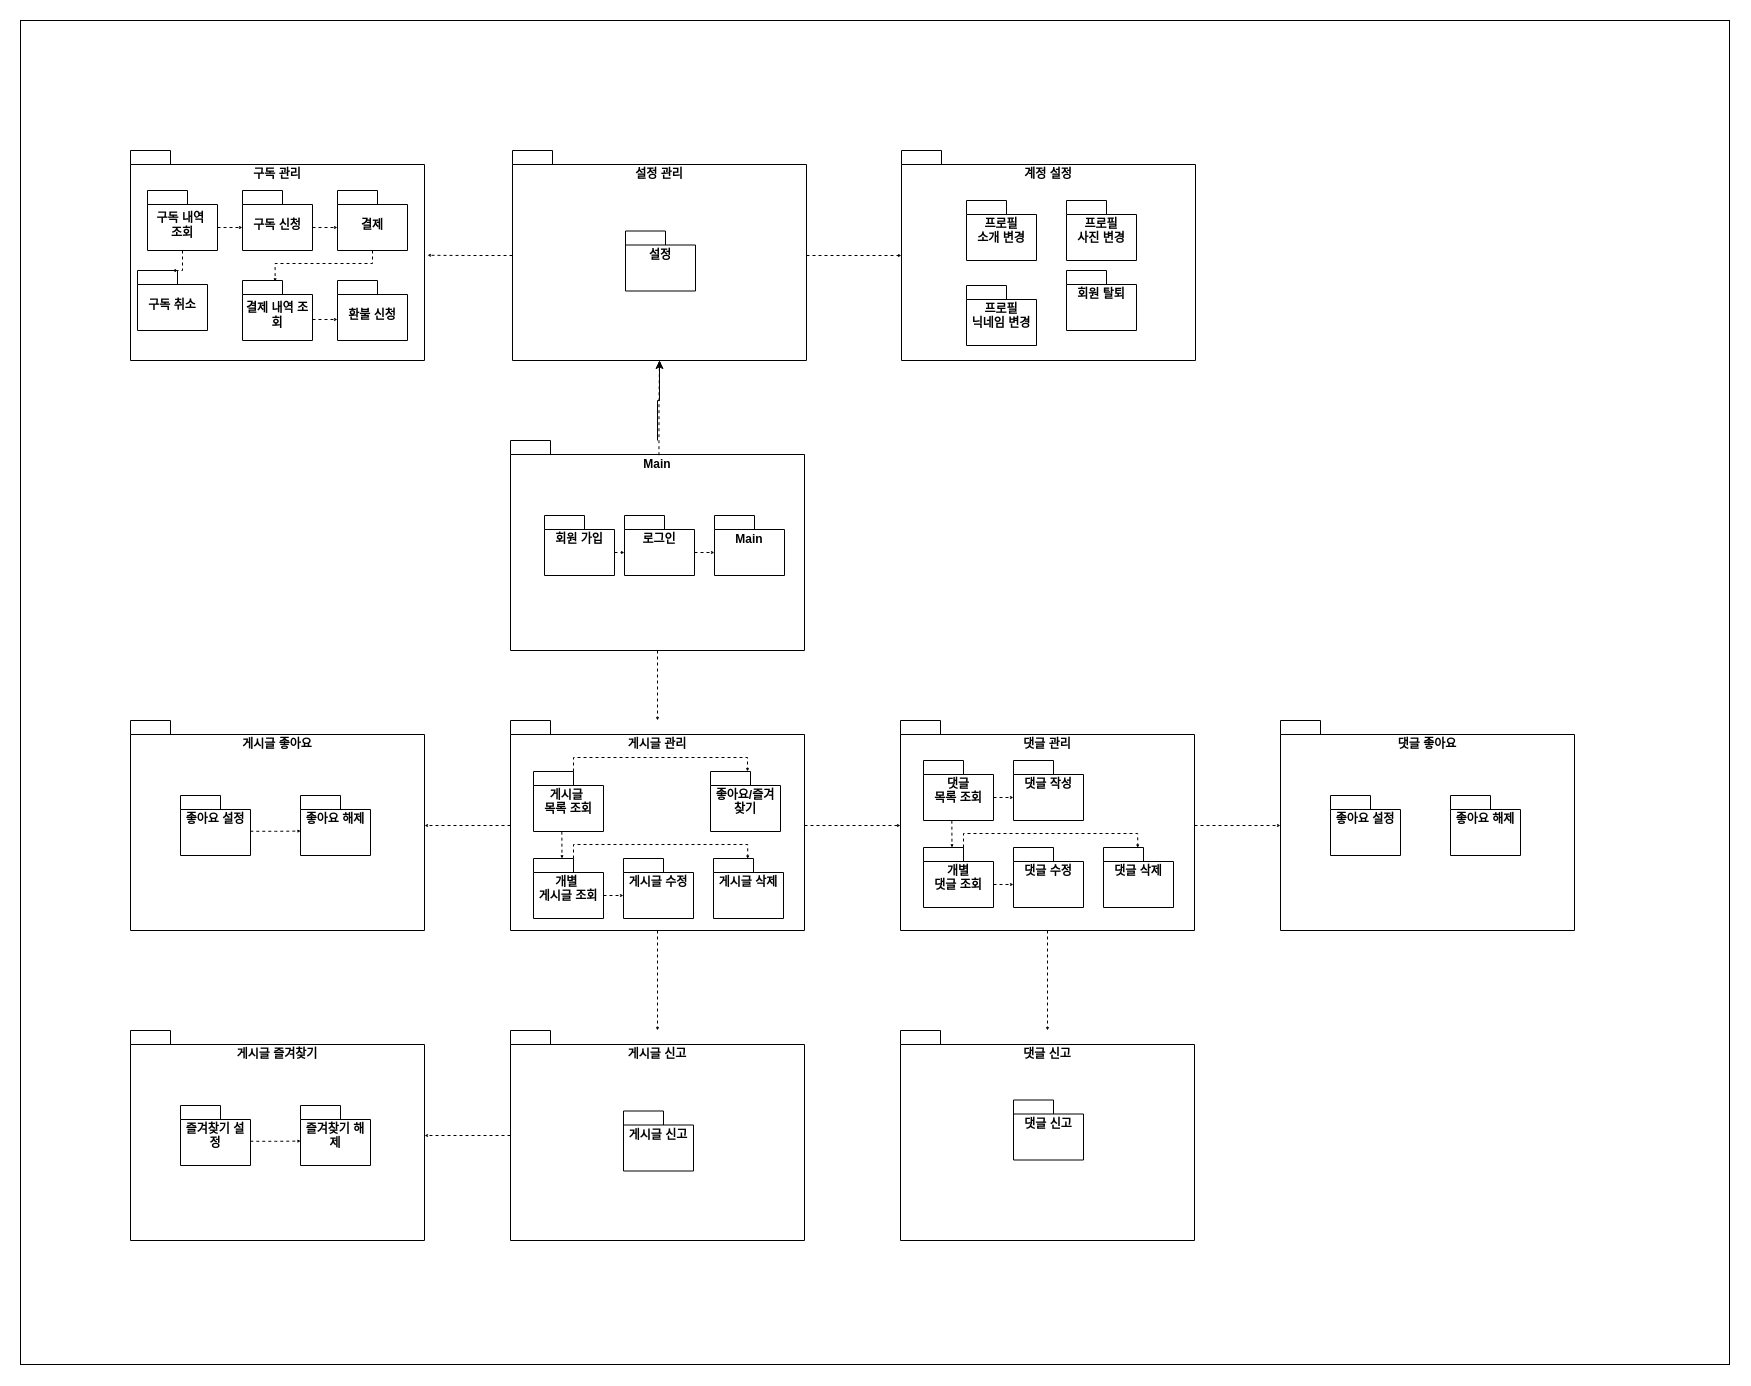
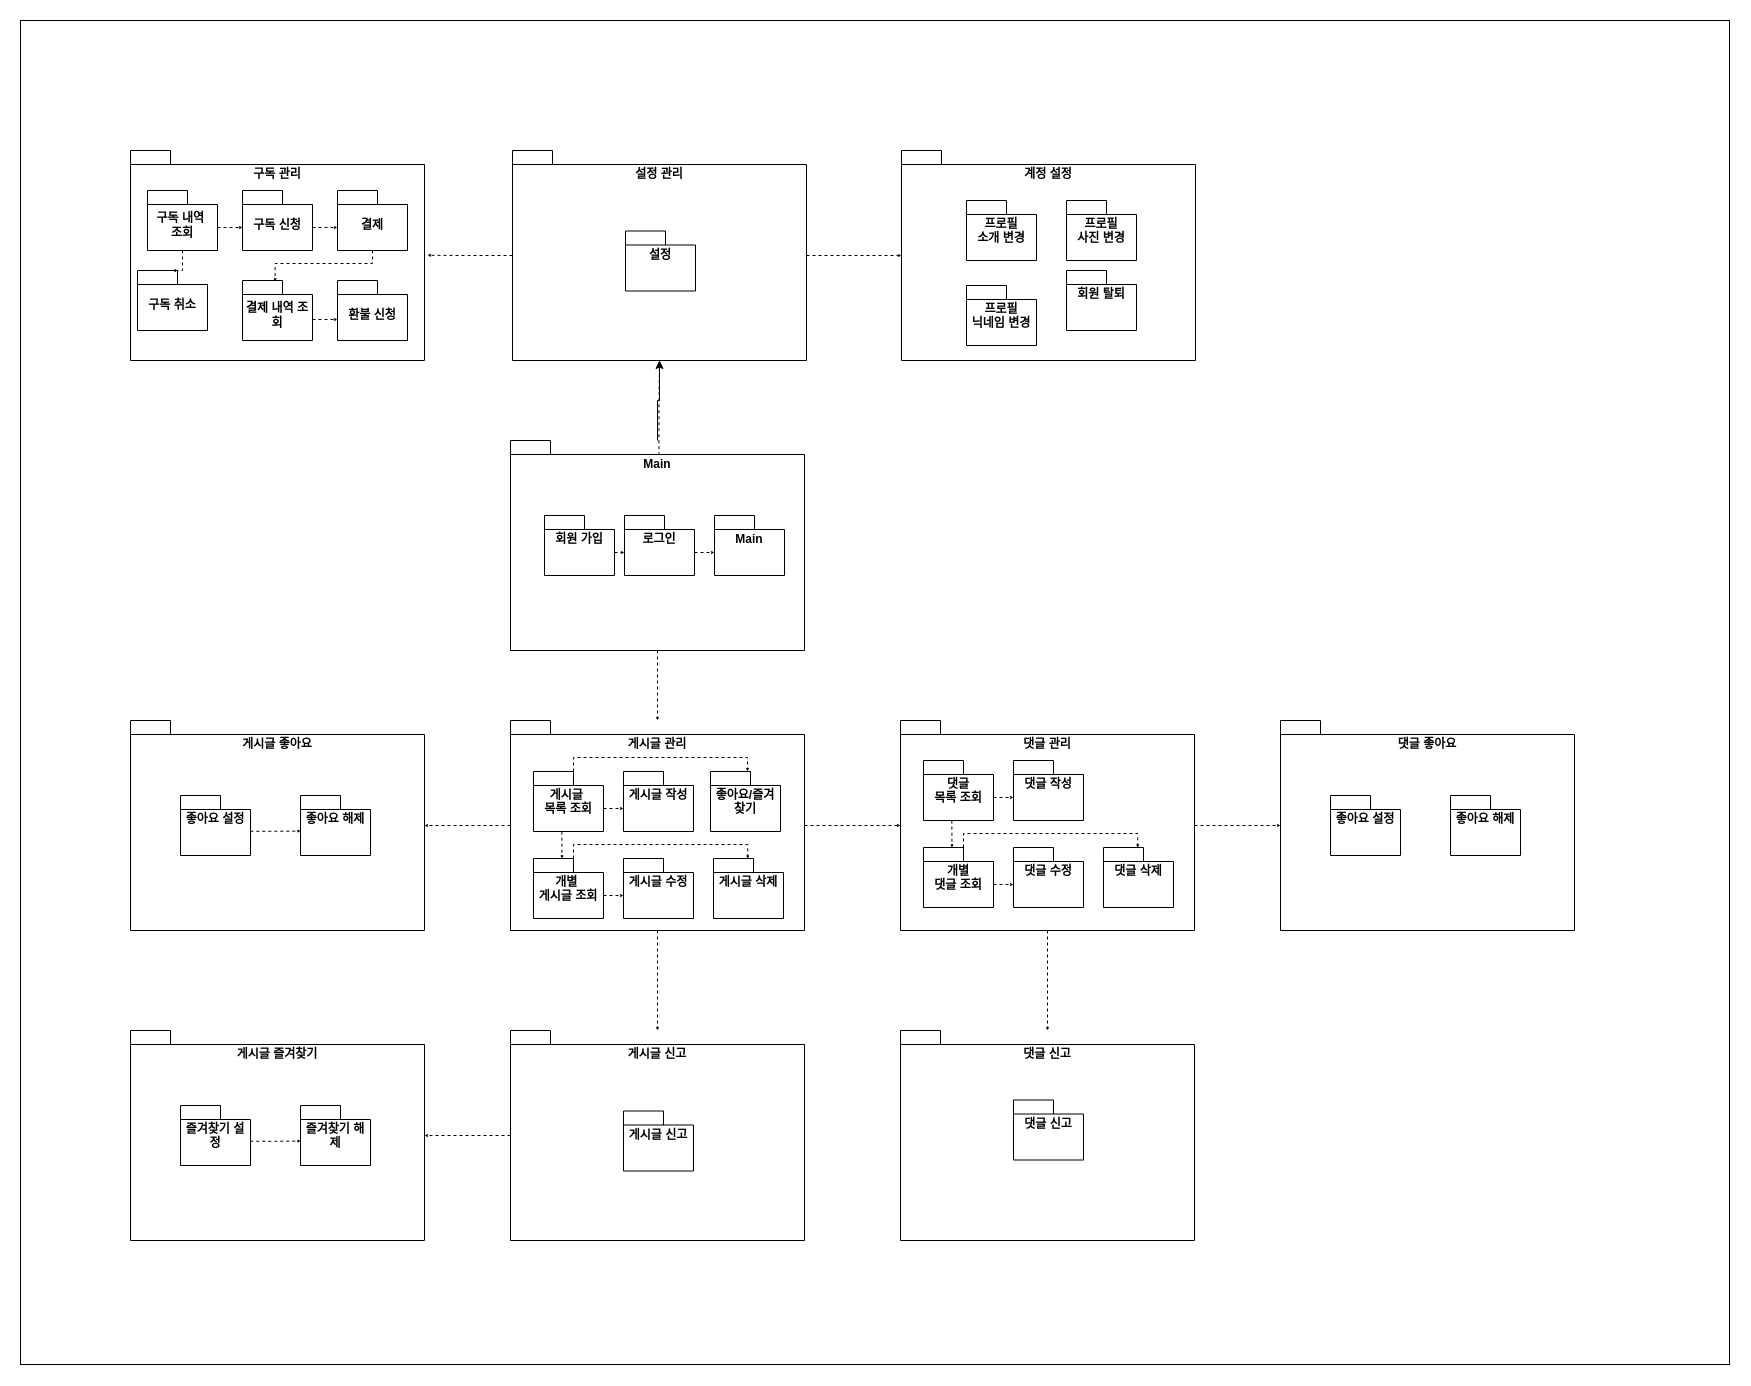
node "게시글 작성": added
edge "게시글 목록 조회" -> "게시글 작성": added
